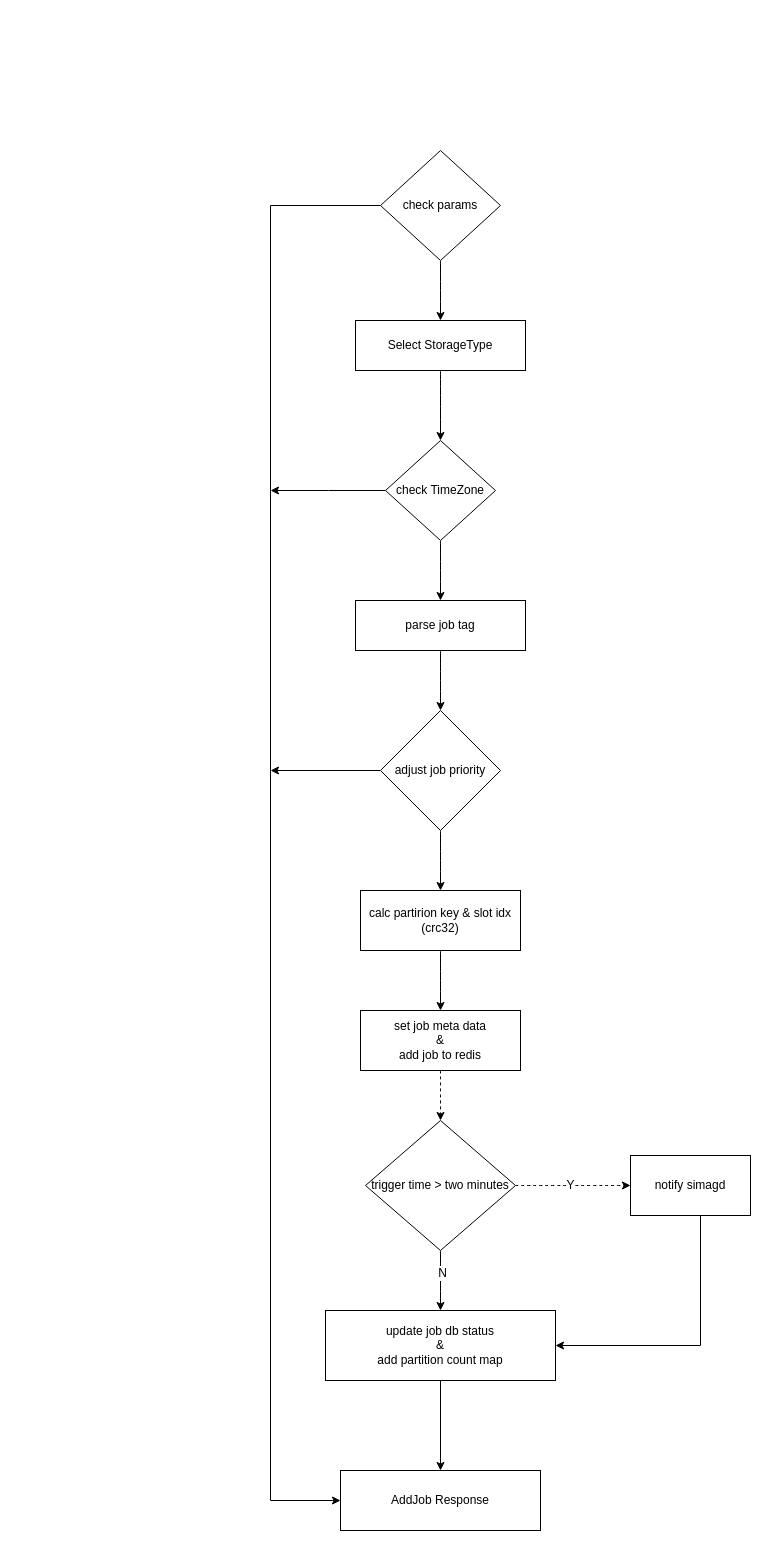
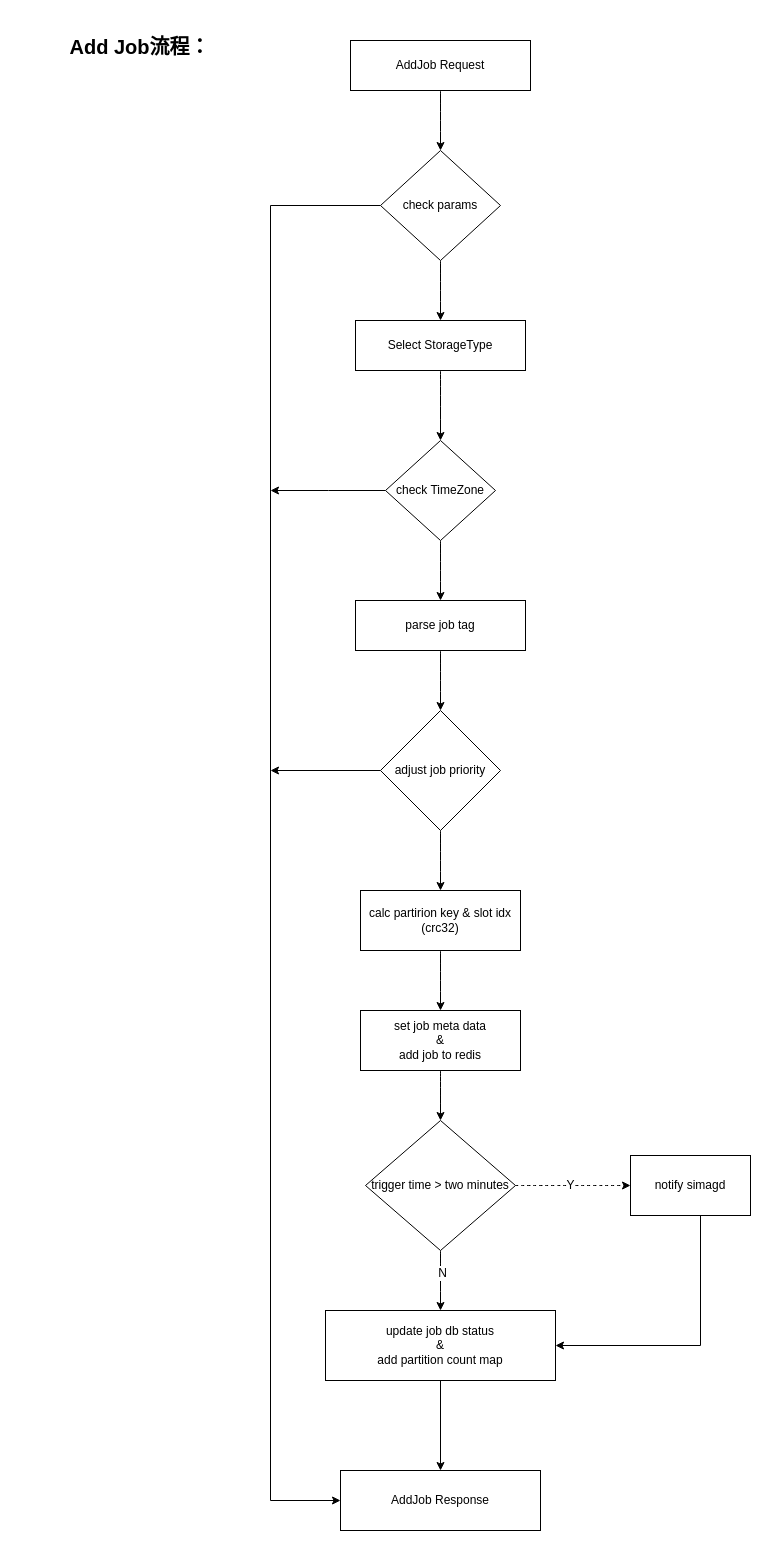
node "Add Job流程：": added
node "AddJob Request": added
edge "AddJob Request" -> "check params": added
edge "set job meta data & add job to redis" -> "trigger time > two minutes": style dashed -> solid
